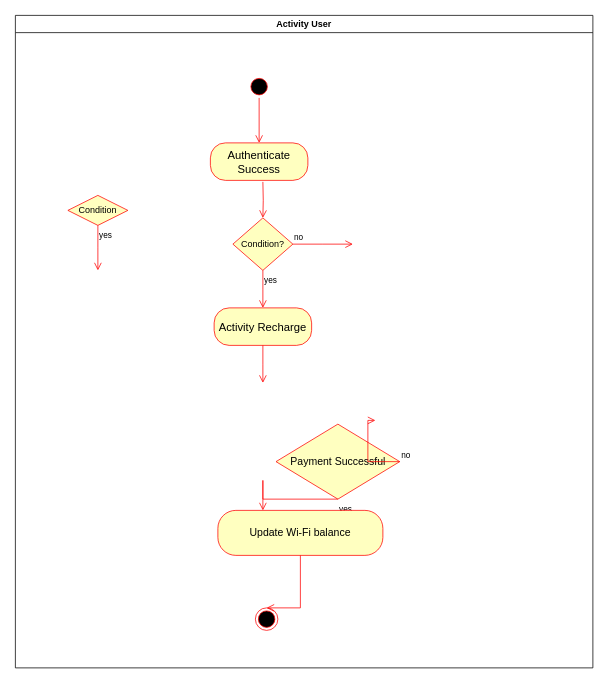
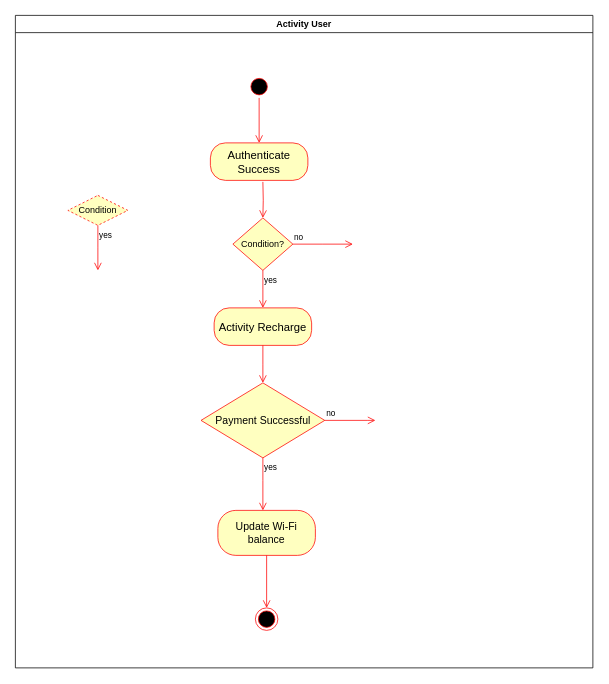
node "Condition": style solid -> dashed
node "Payment Successful": moved (338, 462) -> (263, 420)
node "Update Wi-Fi balance": size 165x45 -> 98x45
